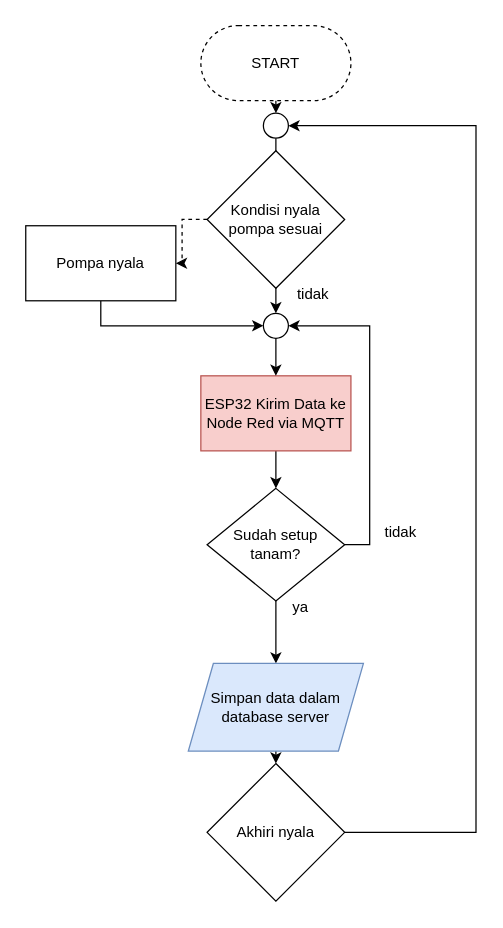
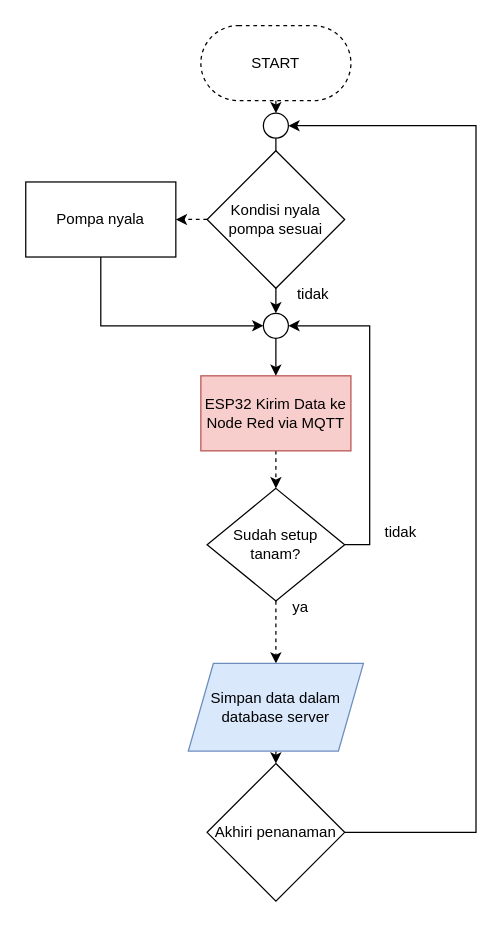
node "Pompa nyala": moved (101, 263) -> (101, 219)
edge "ESP32 Kirim Data ke Node Red via MQTT" -> "Sudah setup tanam?": style solid -> dashed
edge "Sudah setup tanam?" -> "Simpan data dalam database server": style solid -> dashed
node "Akhiri nyala": label "Akhiri nyala" -> "Akhiri penanaman"
